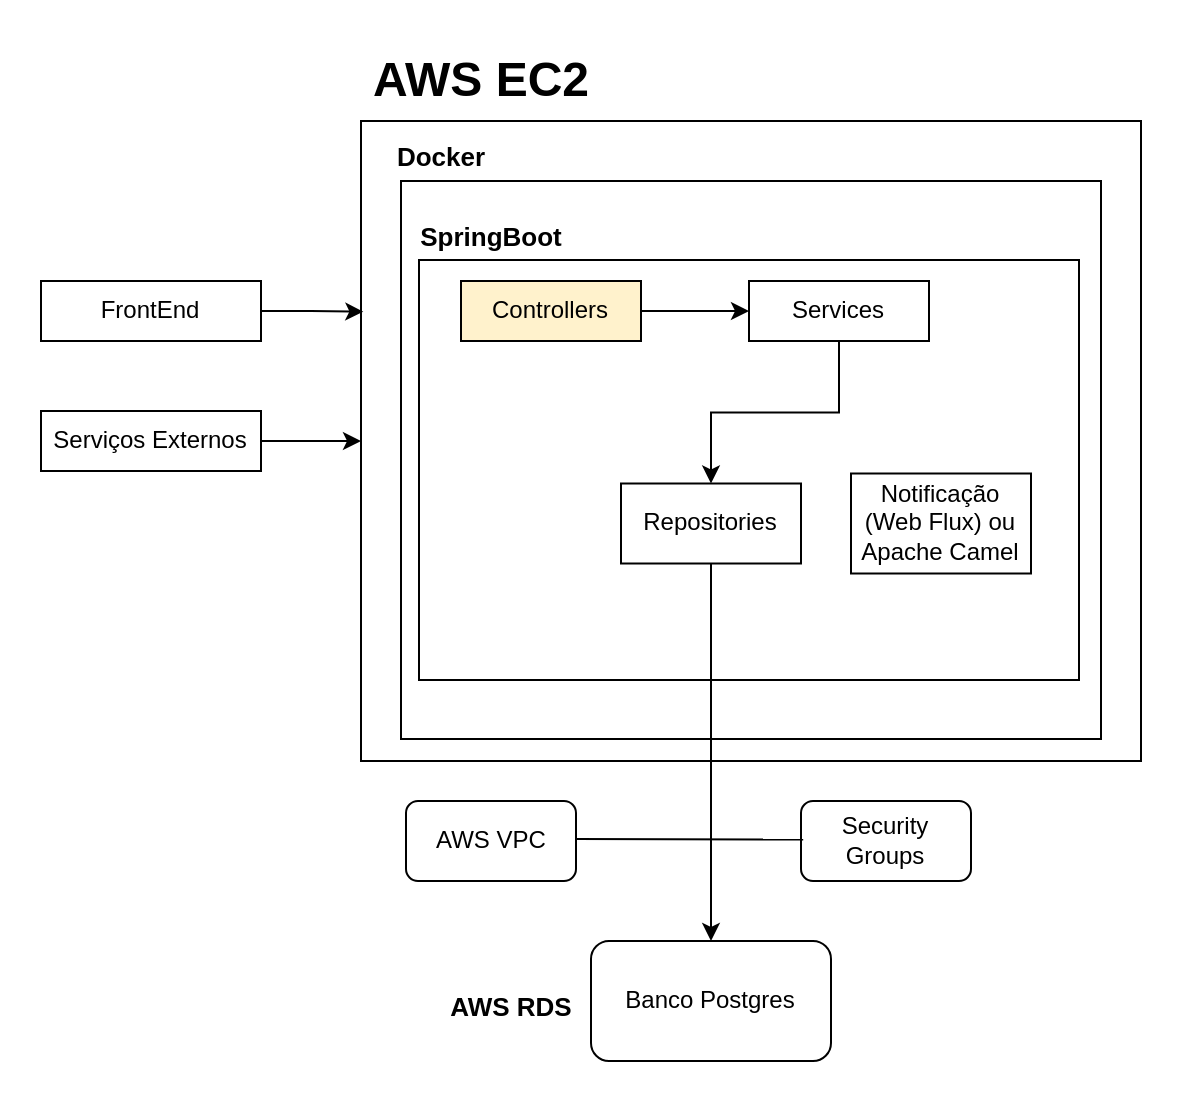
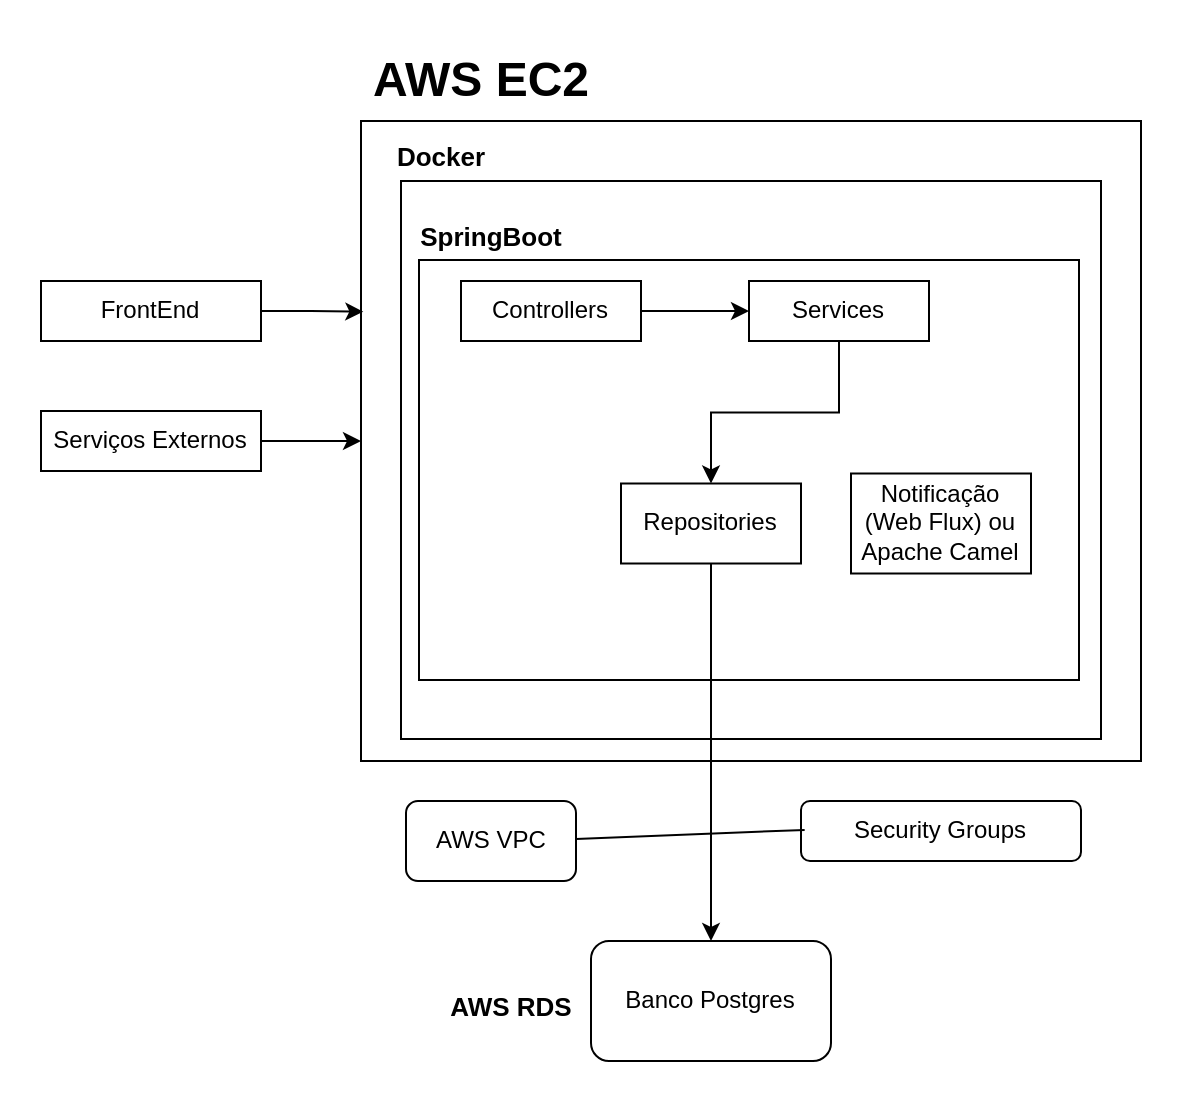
node "Controllers": fillcolor #fff2cc -> #ffffff
node "Security Groups": size 170x80 -> 280x60
